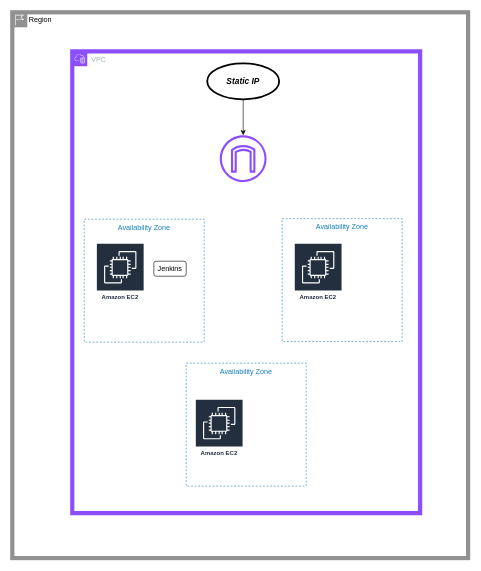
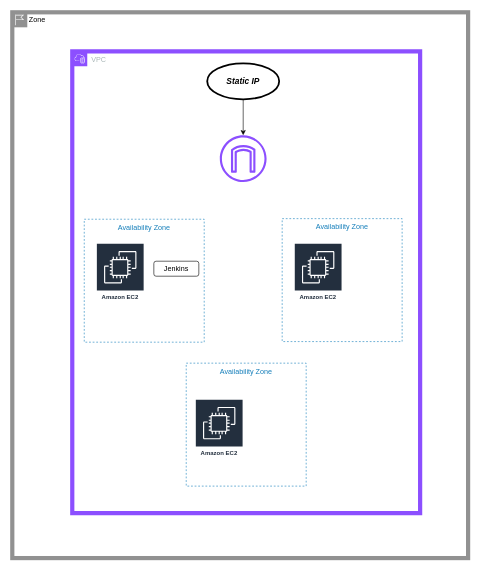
node "Region": label "Region" -> "Zone"
node "Jenkins": size 32x15 -> 45x15
